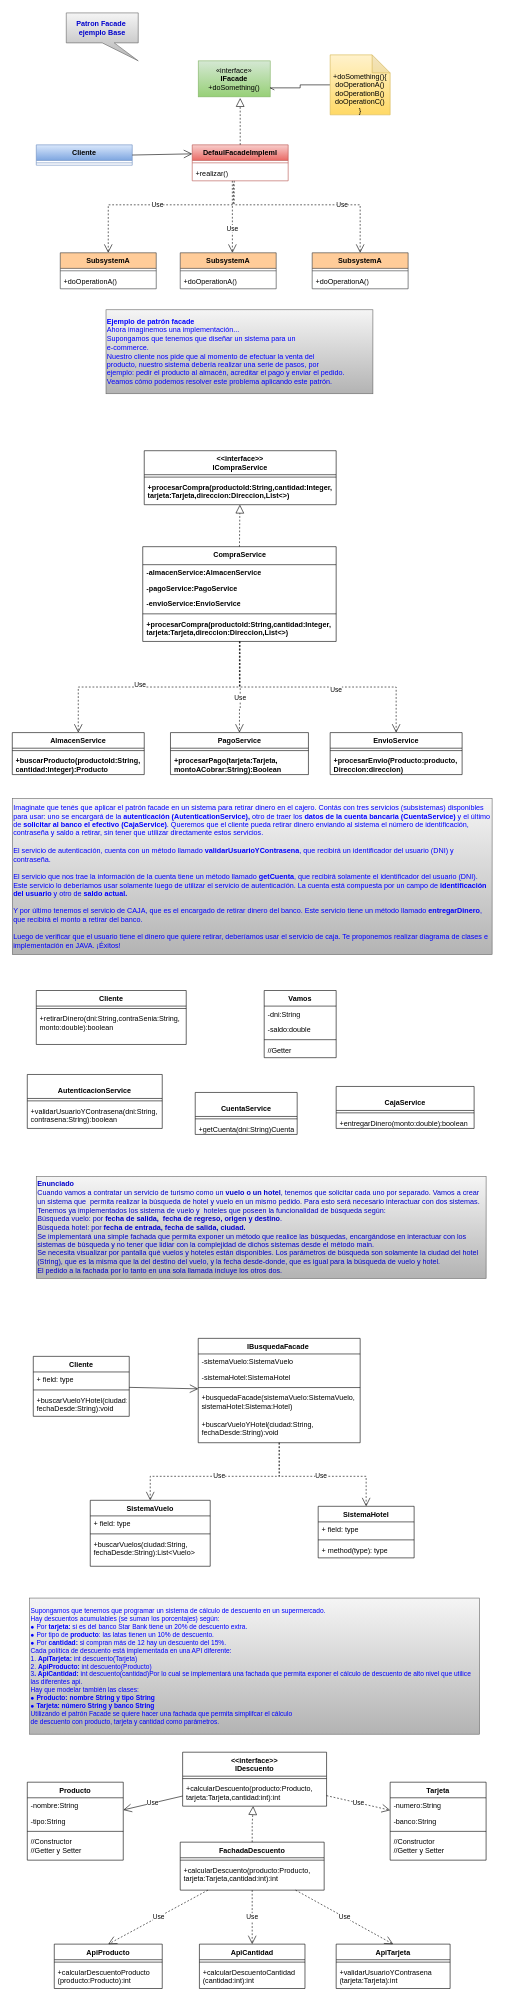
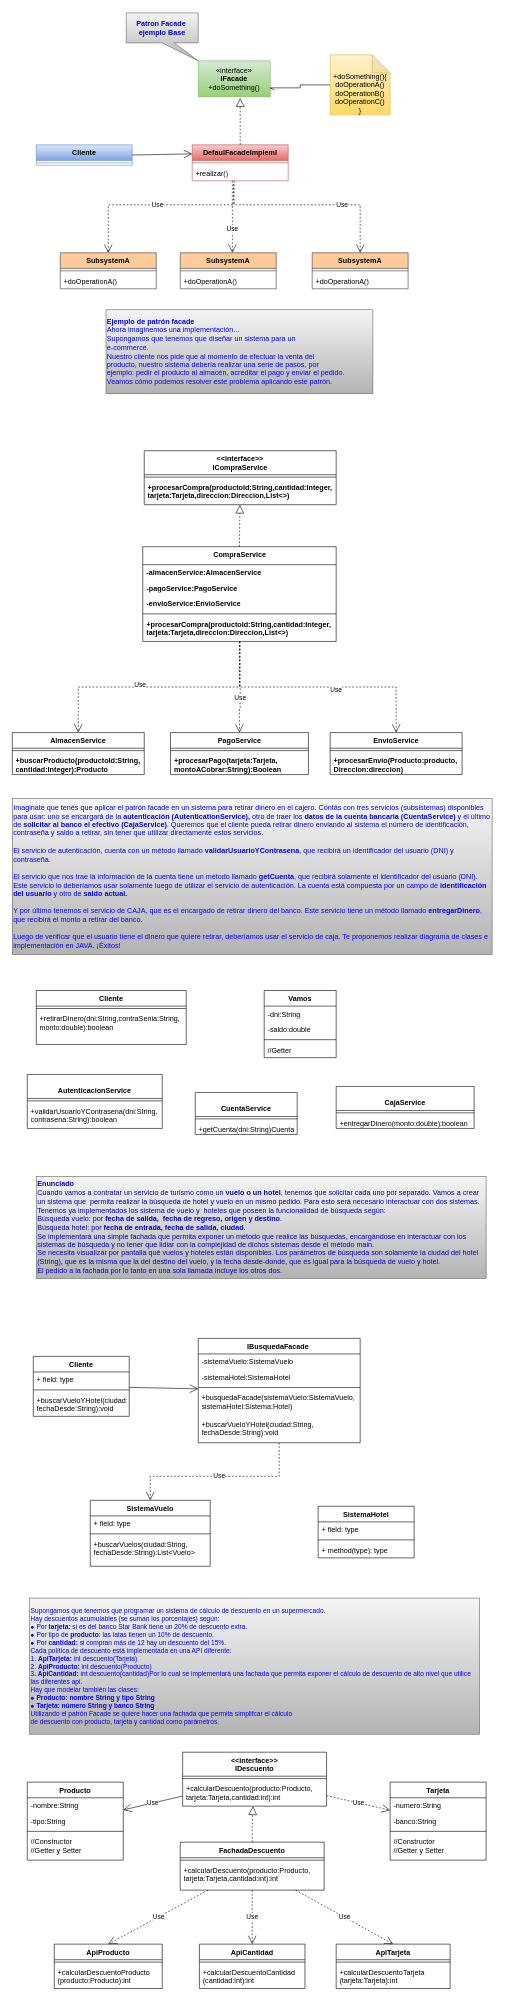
node "Patron Facade ejemplo Base": moved (102, 36) -> (162, 36)
edge "IBusquedaFacade" -> "SistemaHotel": removed, label "Use"
node "+validarUsuarioYContrasena(tarjeta:Tarjeta):int": label "+validarUsuarioYContrasena(tarjeta:Tarjeta):int" -> "+calcularDescuentoTarjeta(tarjeta:Tarjeta):int"
